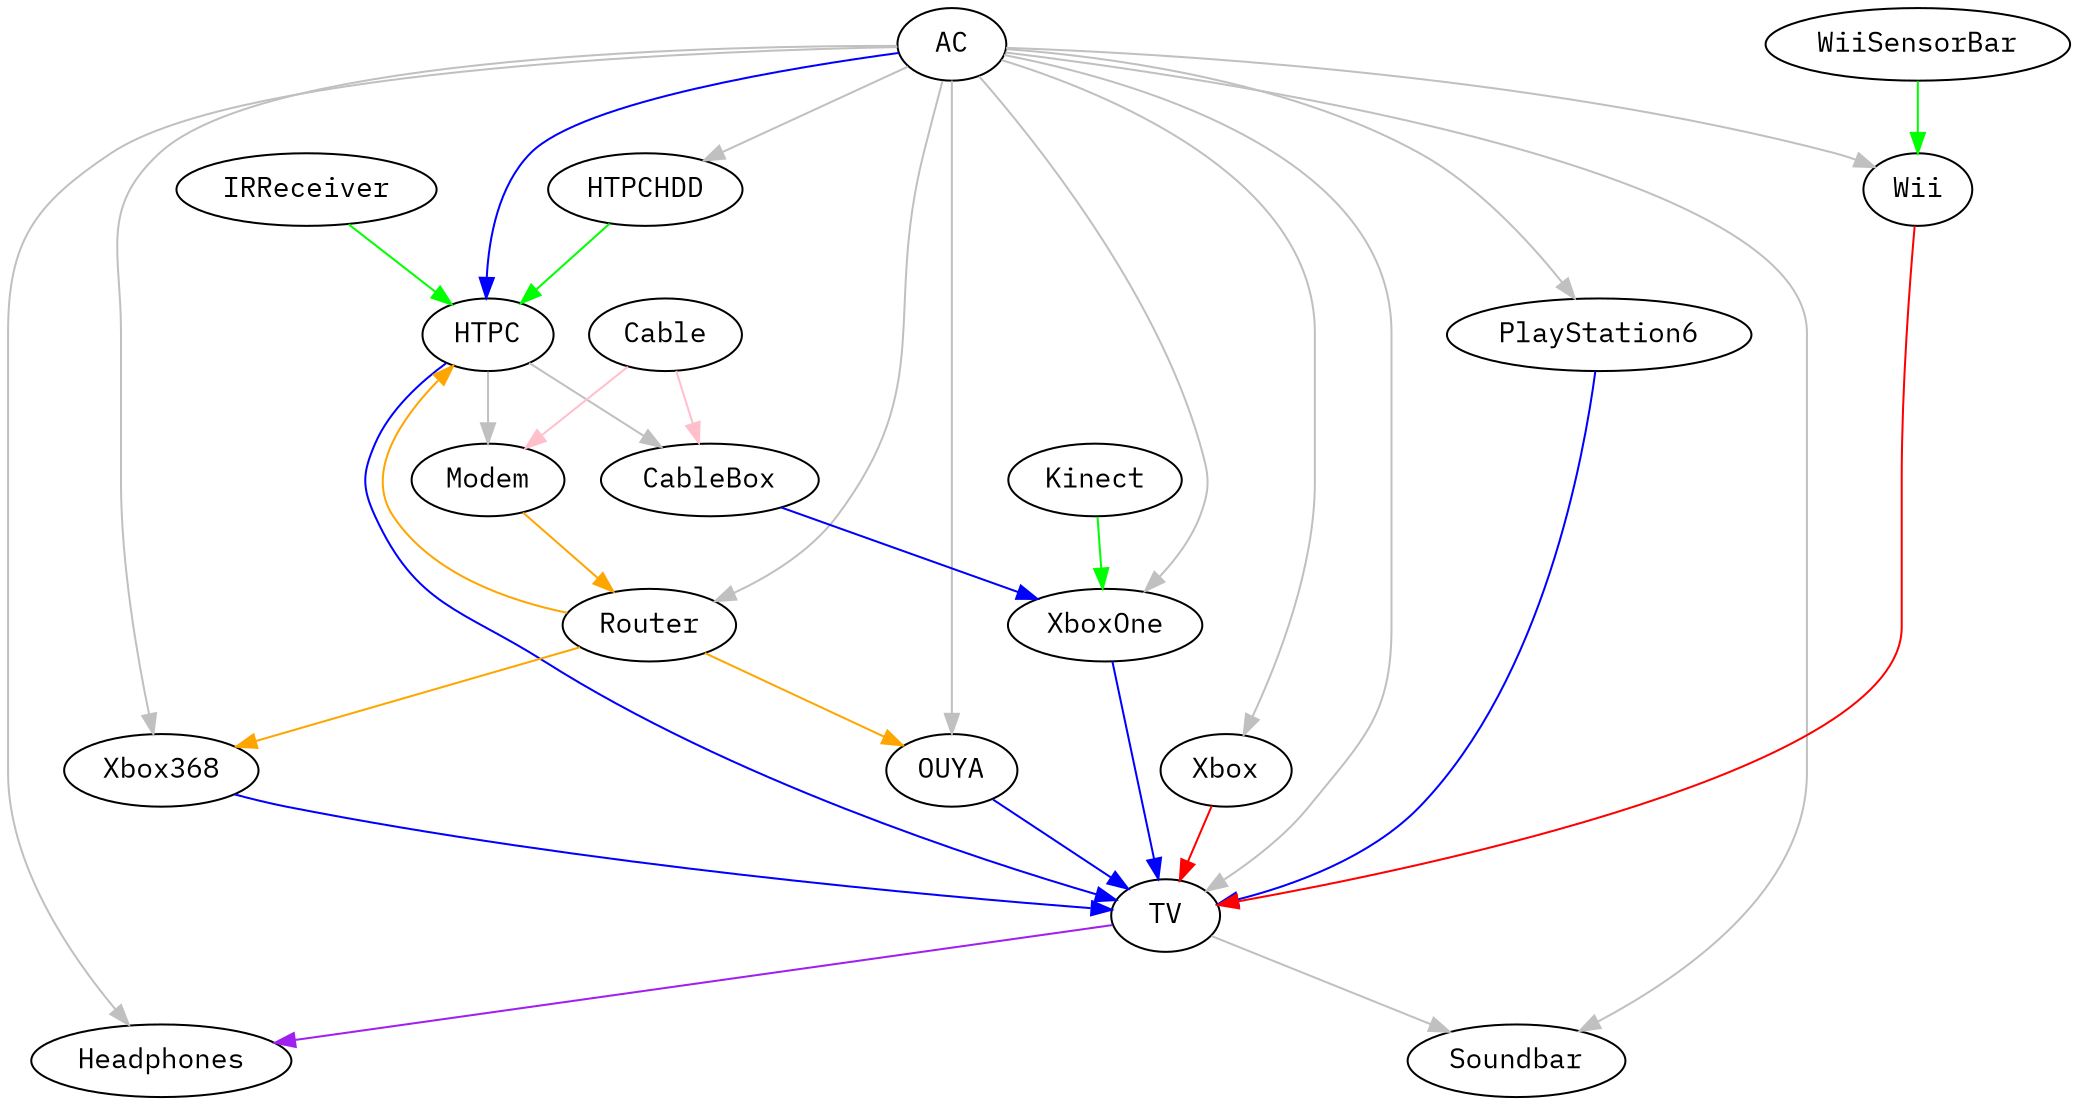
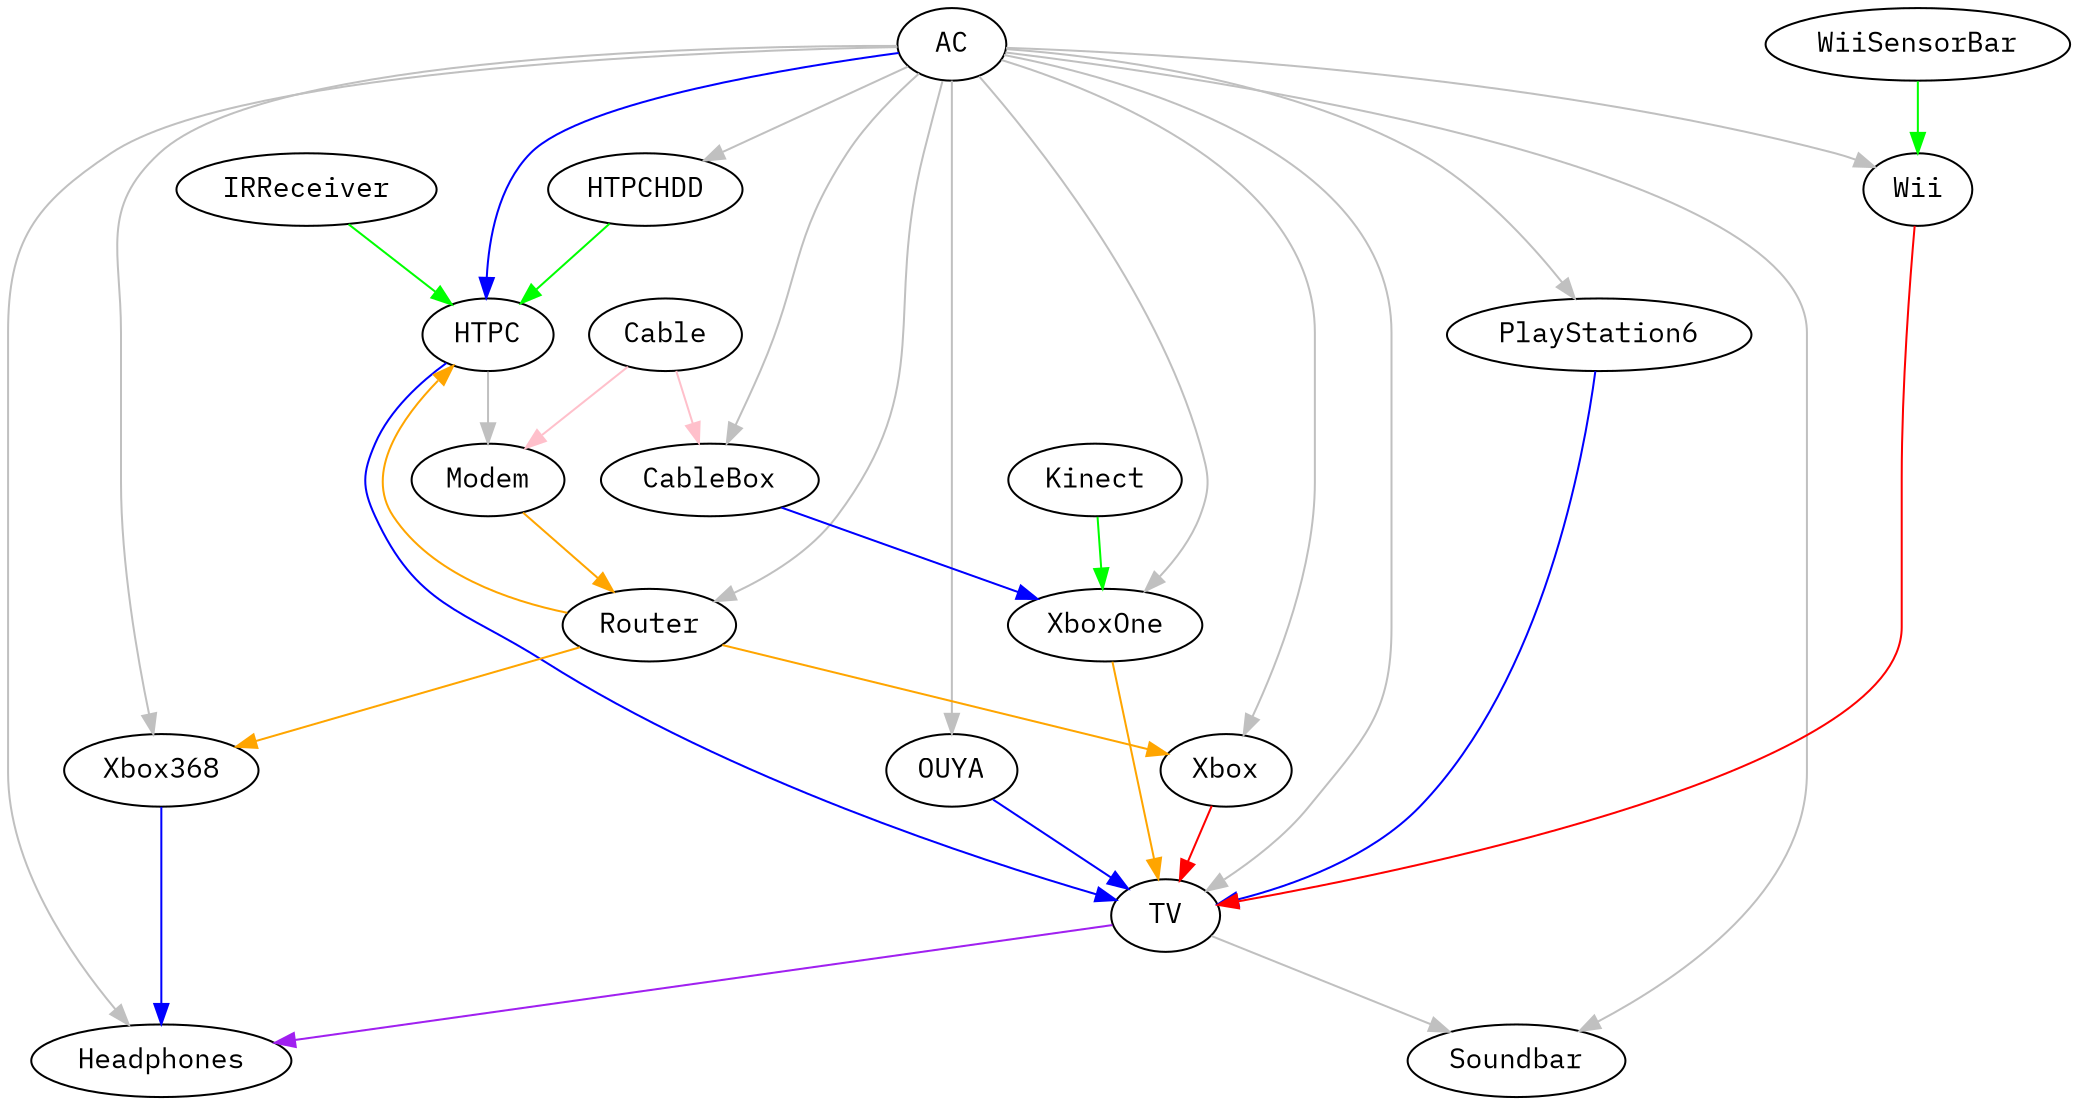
edge "HTPC" -> "CableBox": now "AC" -> "CableBox"
edge "Router" -> "OUYA": now "Router" -> "Xbox"
edge "XboxOne" -> "TV": color blue -> orange
edge "Xbox368" -> "TV": now "Xbox368" -> "Headphones"
